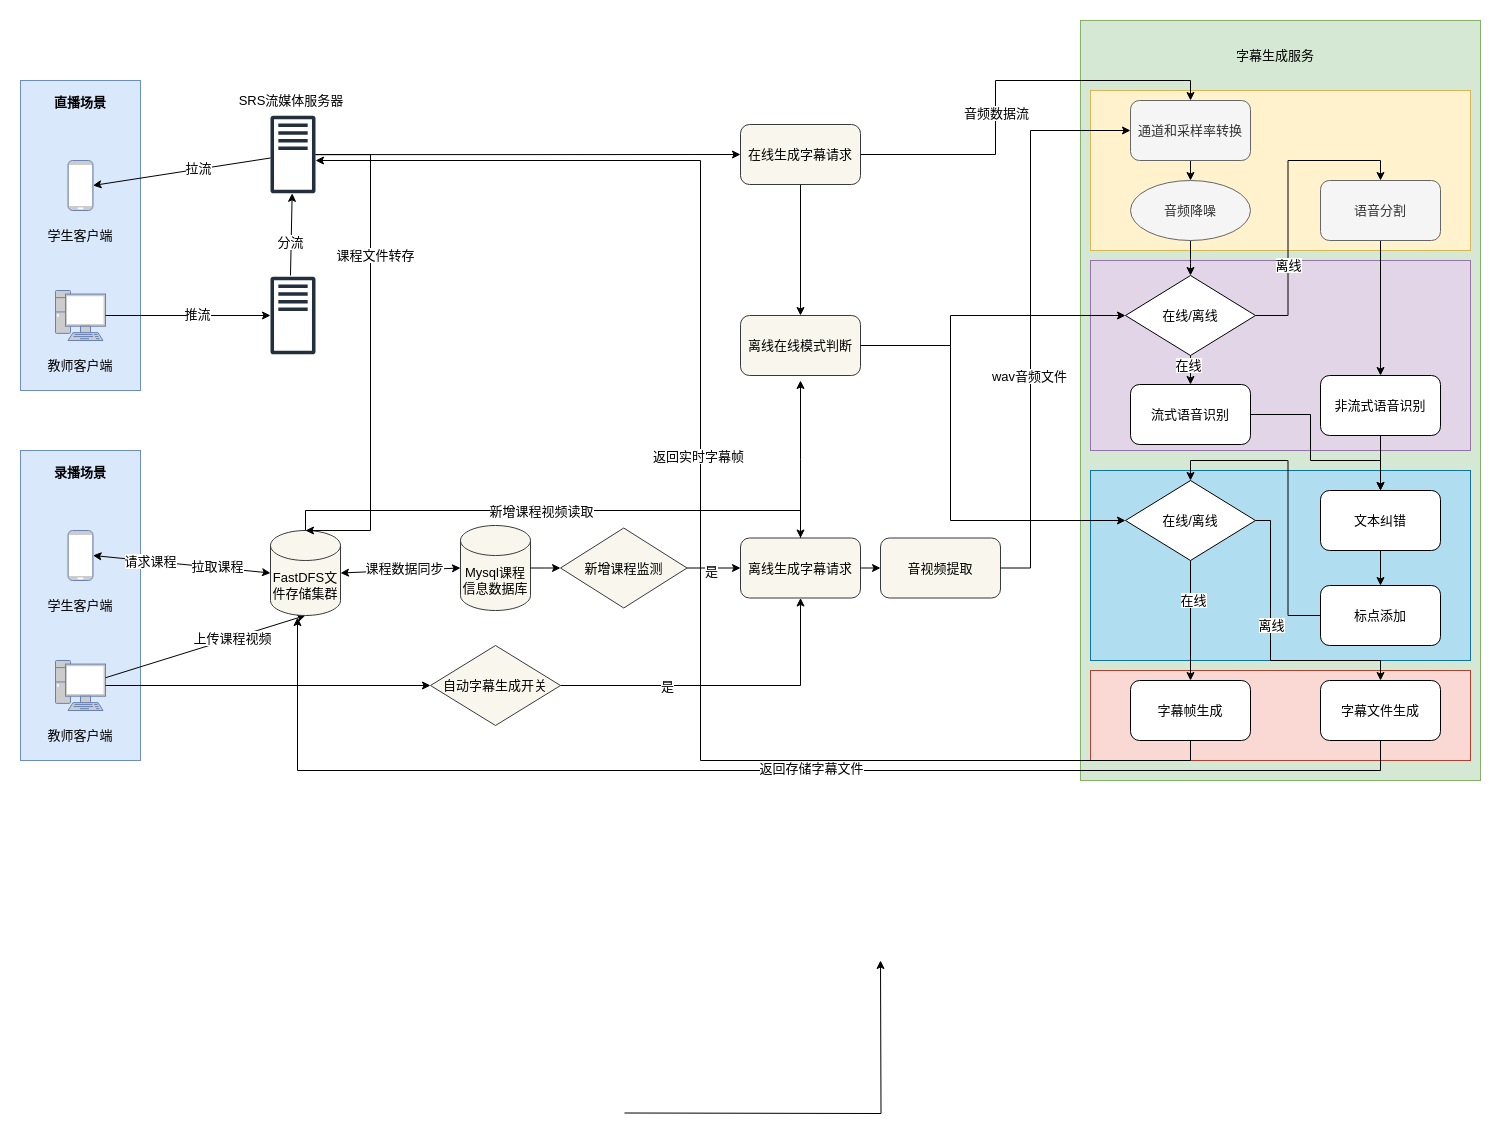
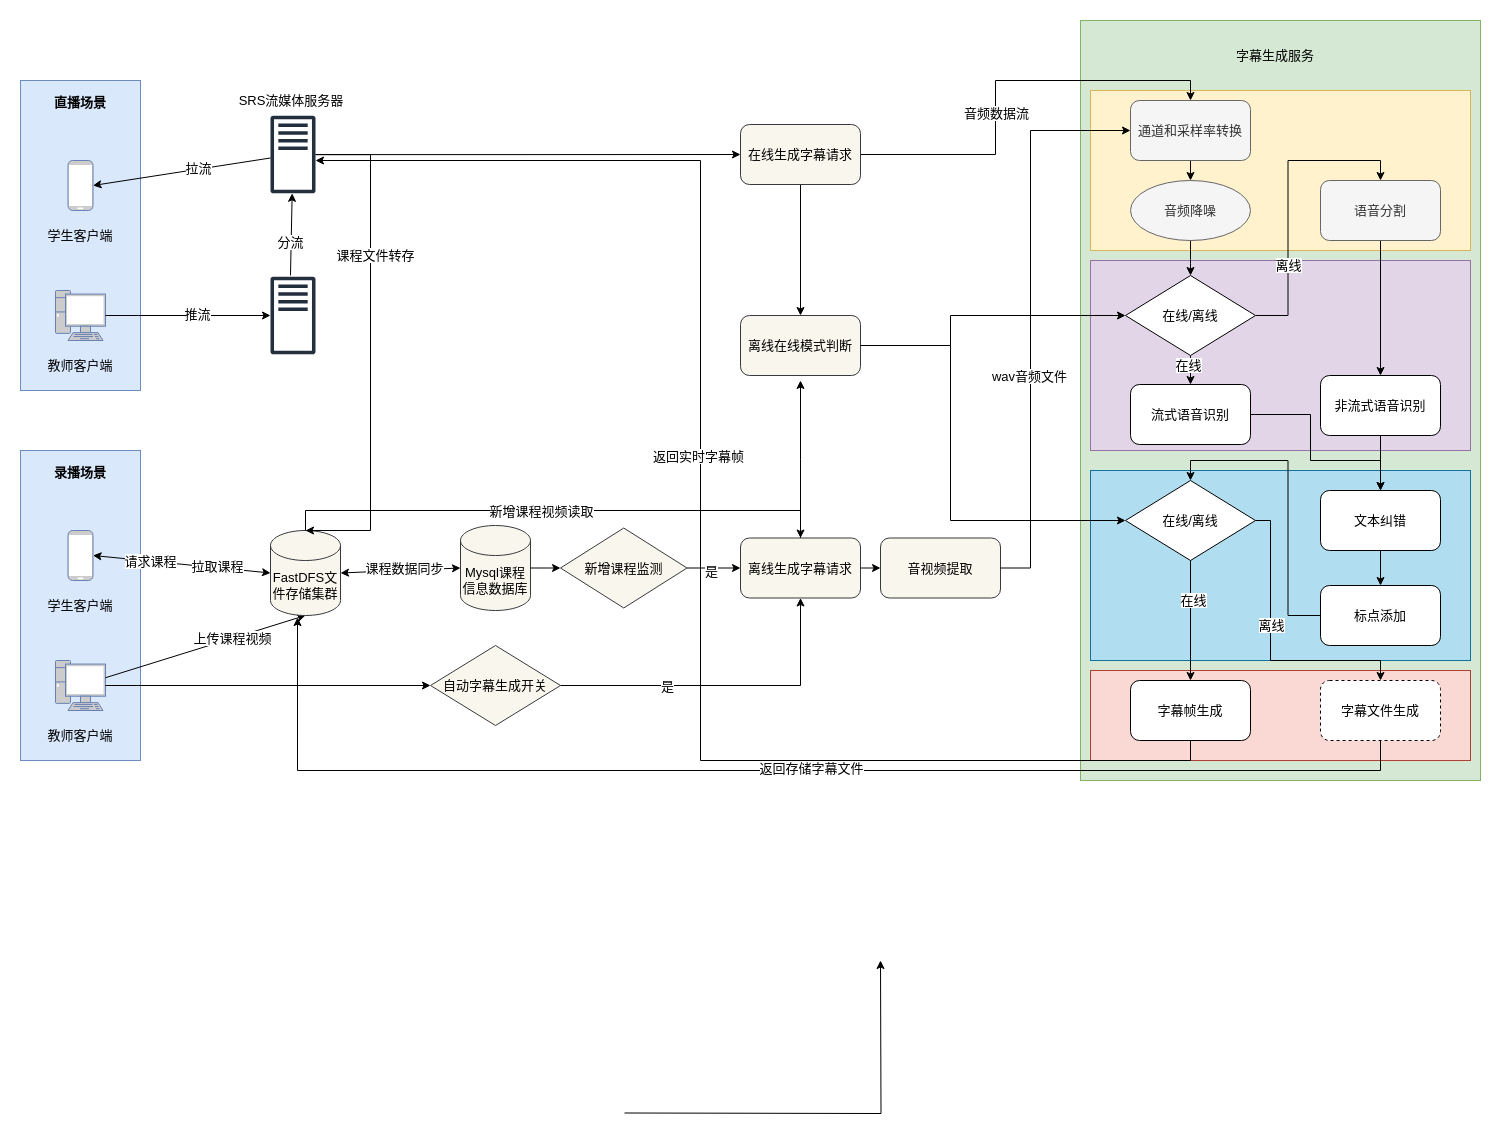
node "字幕文件生成": style solid -> dashed
